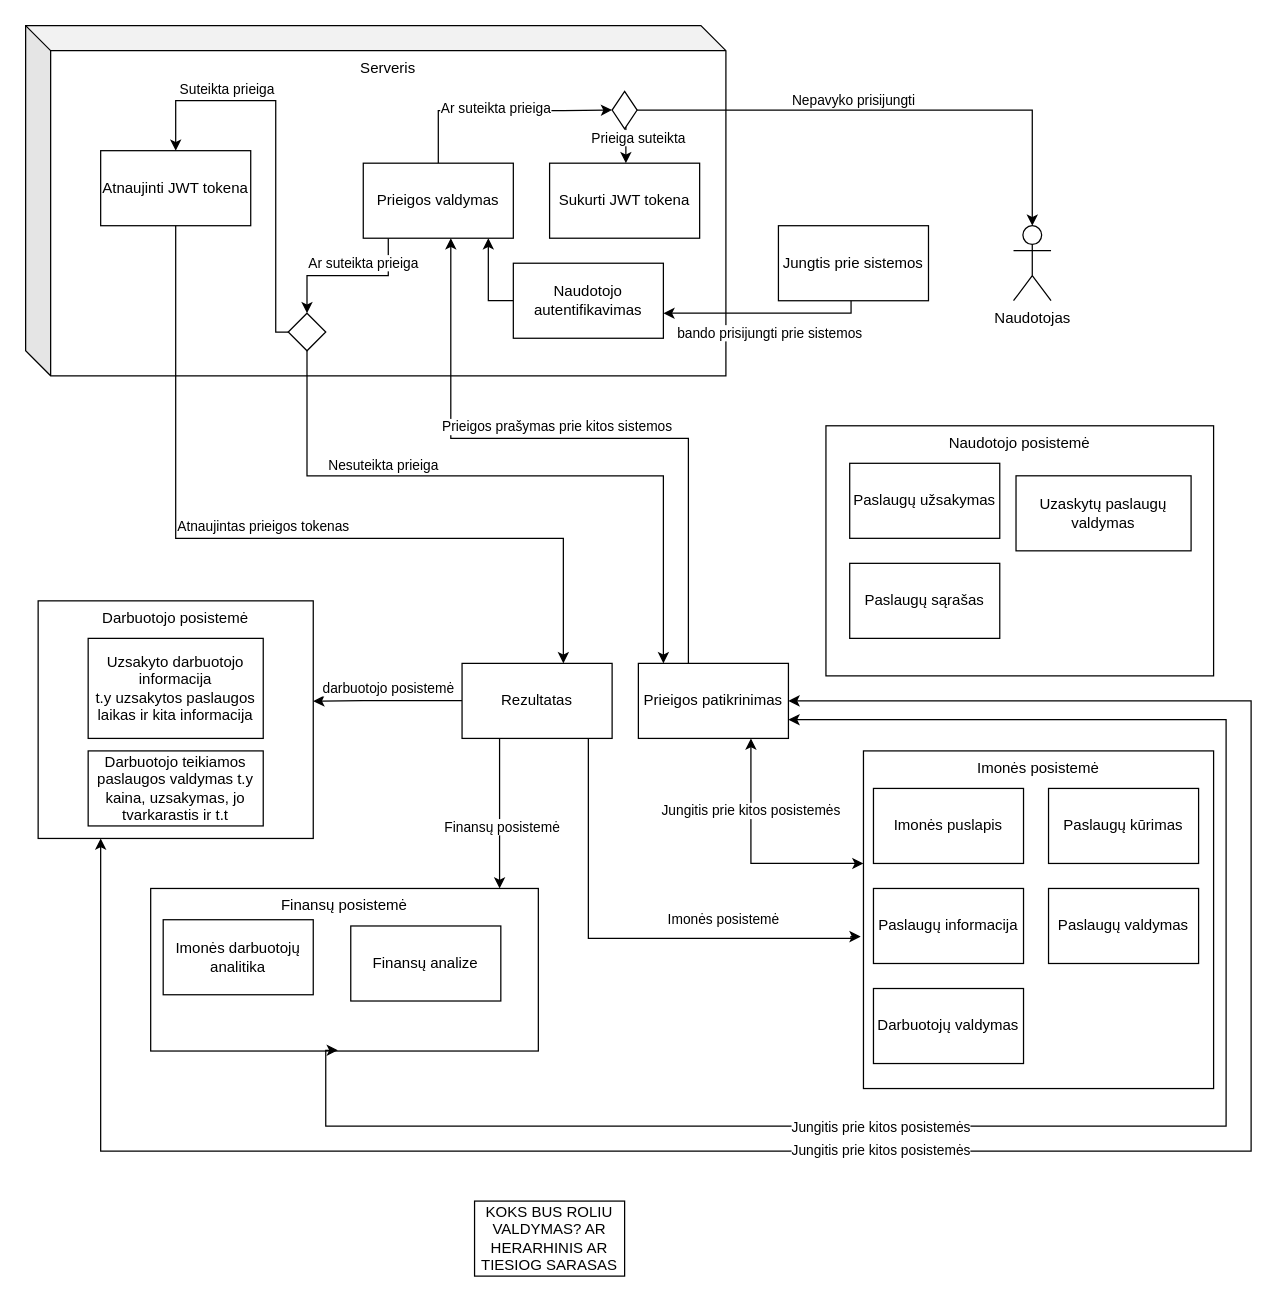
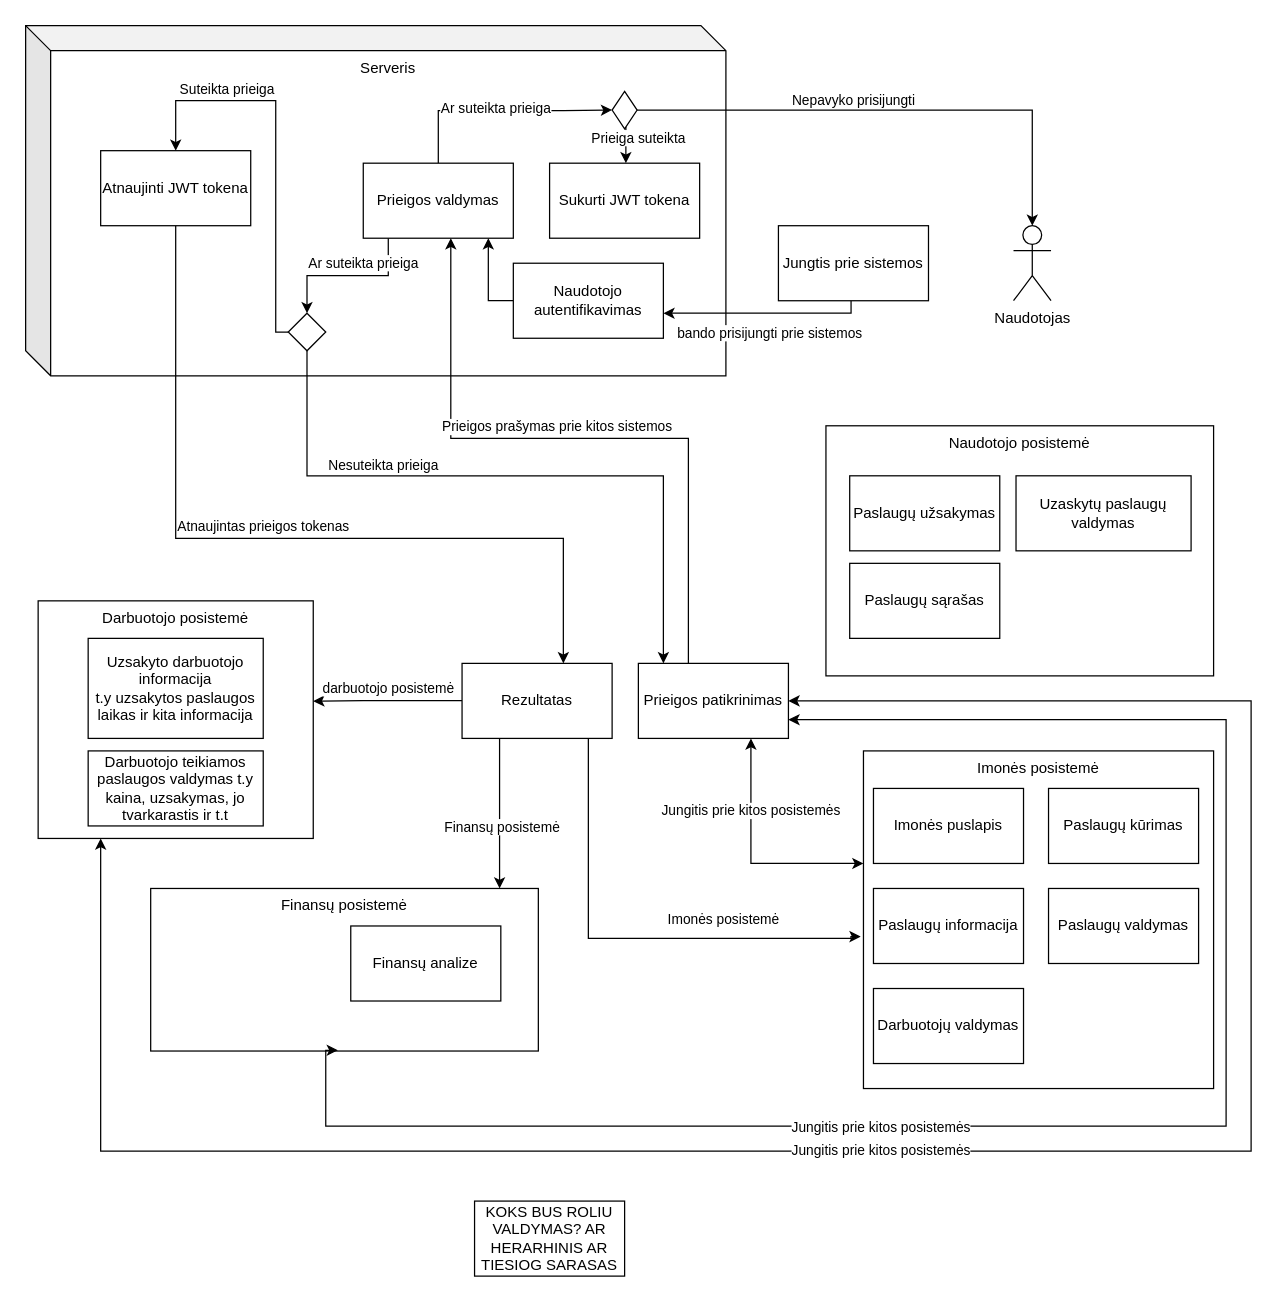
node "Paslaugų užsakymas": moved (924, 501) -> (924, 513)
node "Imonės darbuotojų analitika": removed
